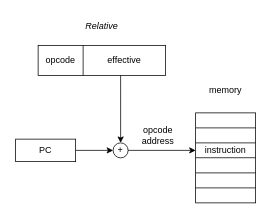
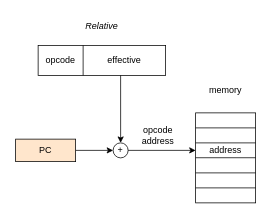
node "PC": fillcolor #ffffff -> #ffe6cc
node "instruction": label "instruction" -> "address"
